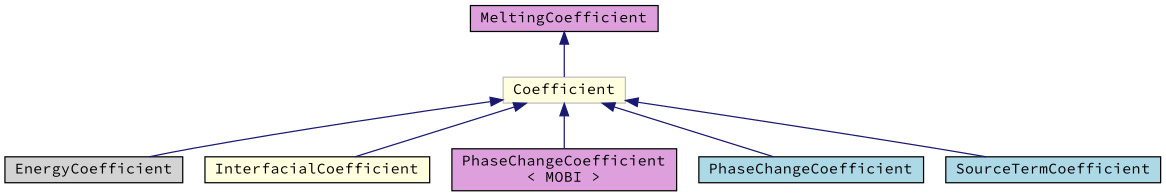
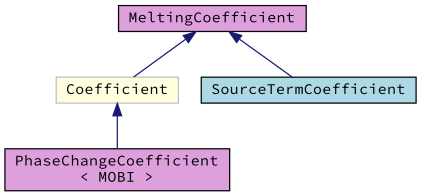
edge "SourceTermCoefficient" -> "Coefficient": now "SourceTermCoefficient" -> "MeltingCoefficient"
node "EnergyCoefficient": removed
node "InterfacialCoefficient": removed
node "PhaseChangeCoefficient": removed
